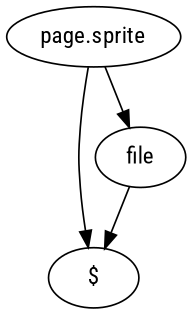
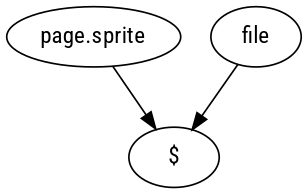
edge "page.sprite" -> "file": removed
